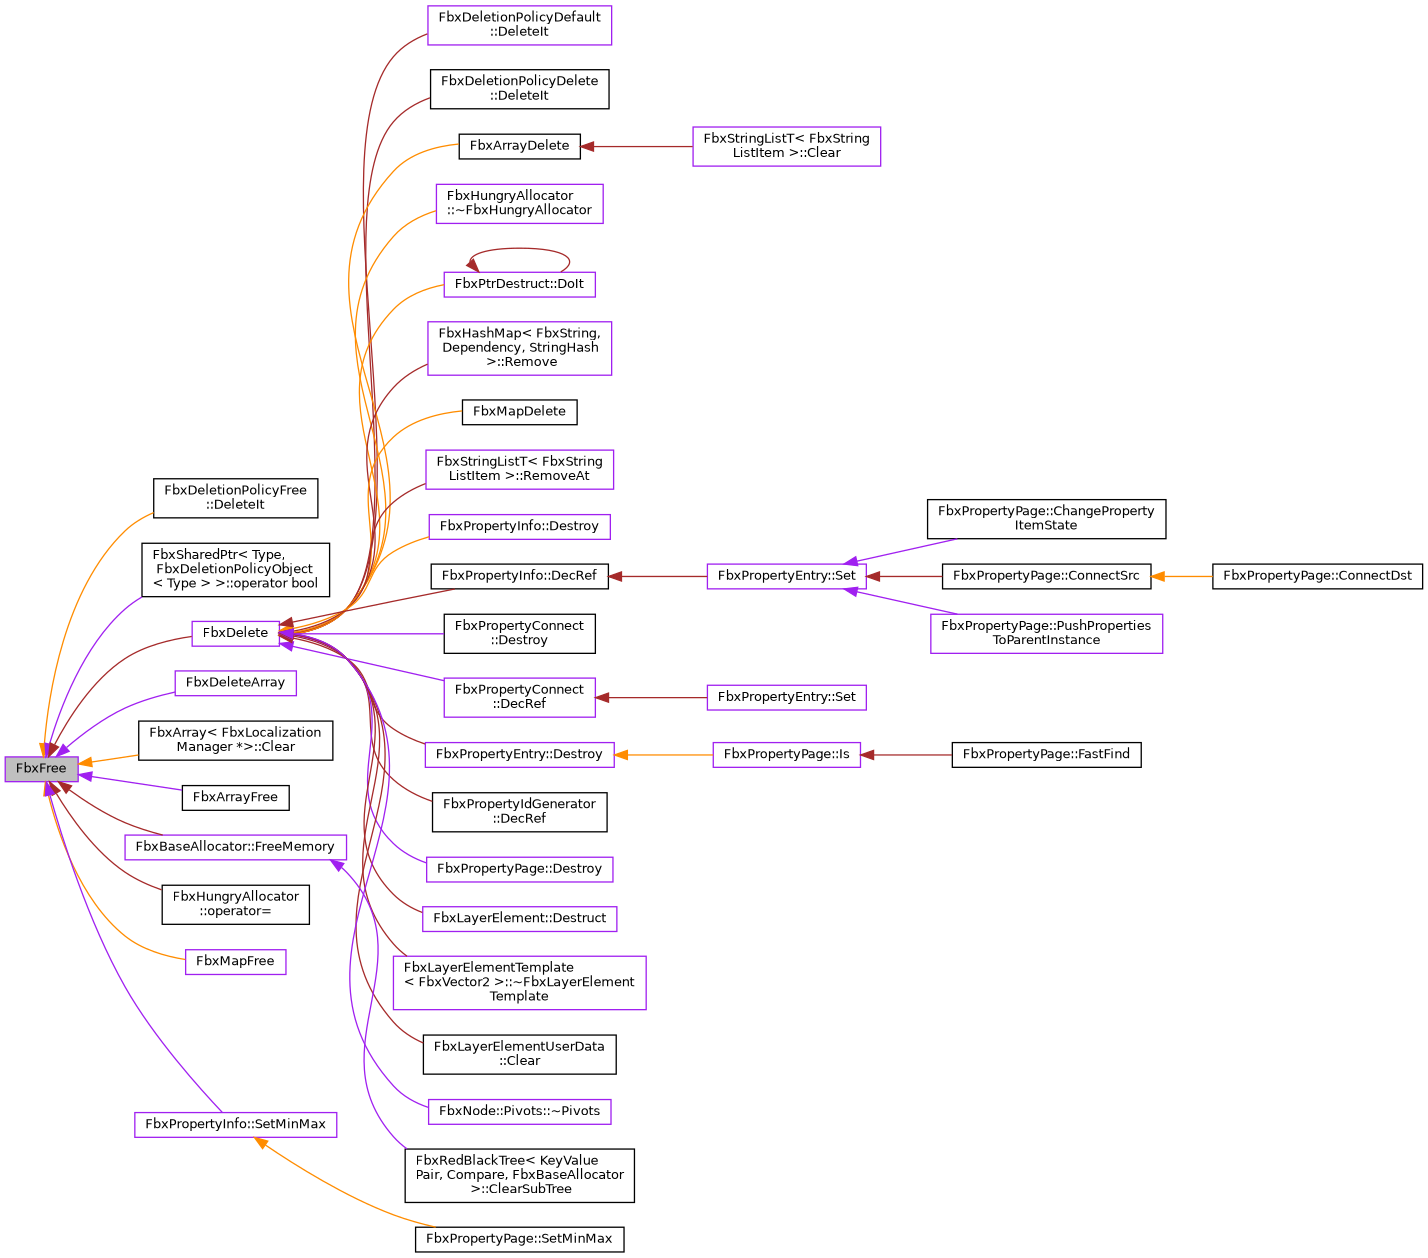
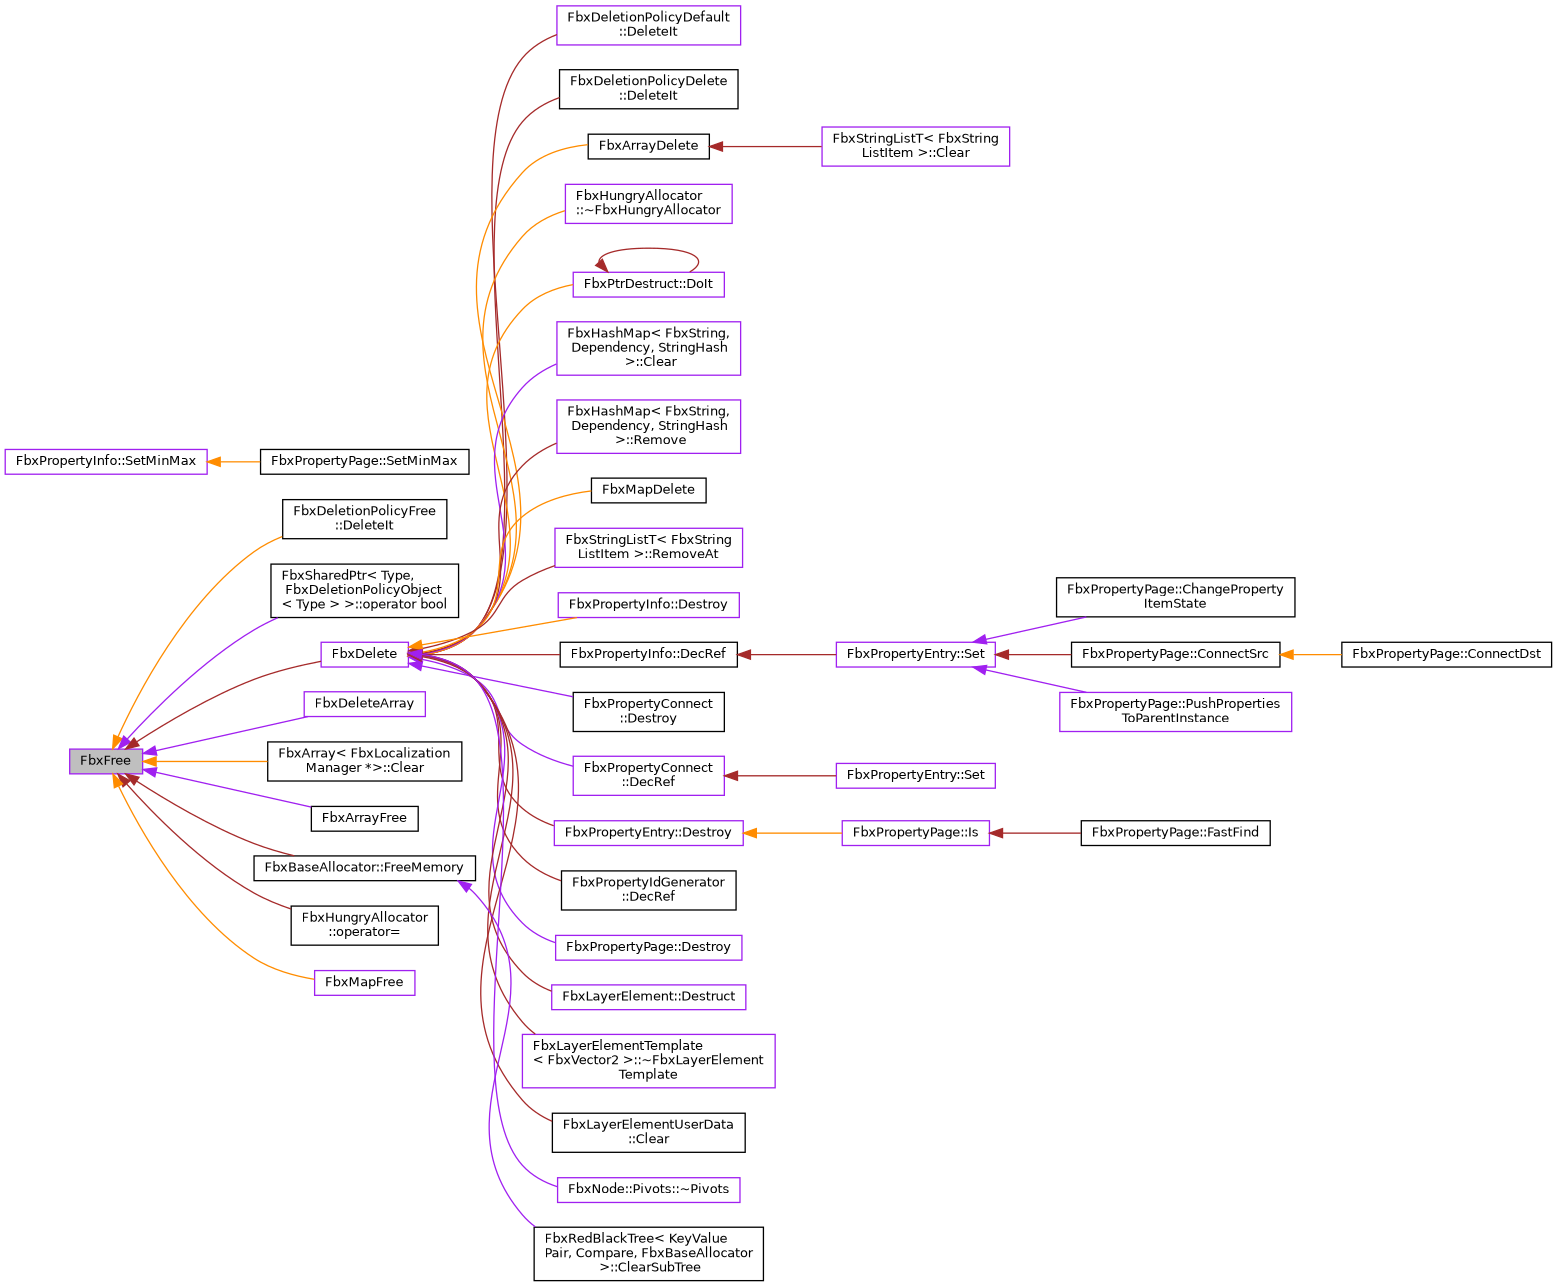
node "FbxHashMap< FbxString, Dependency, StringHash >::Clear": added
node "FbxBaseAllocator::FreeMemory": color purple -> black
edge "FbxPropertyInfo::SetMinMax" -> "FbxFree": removed
